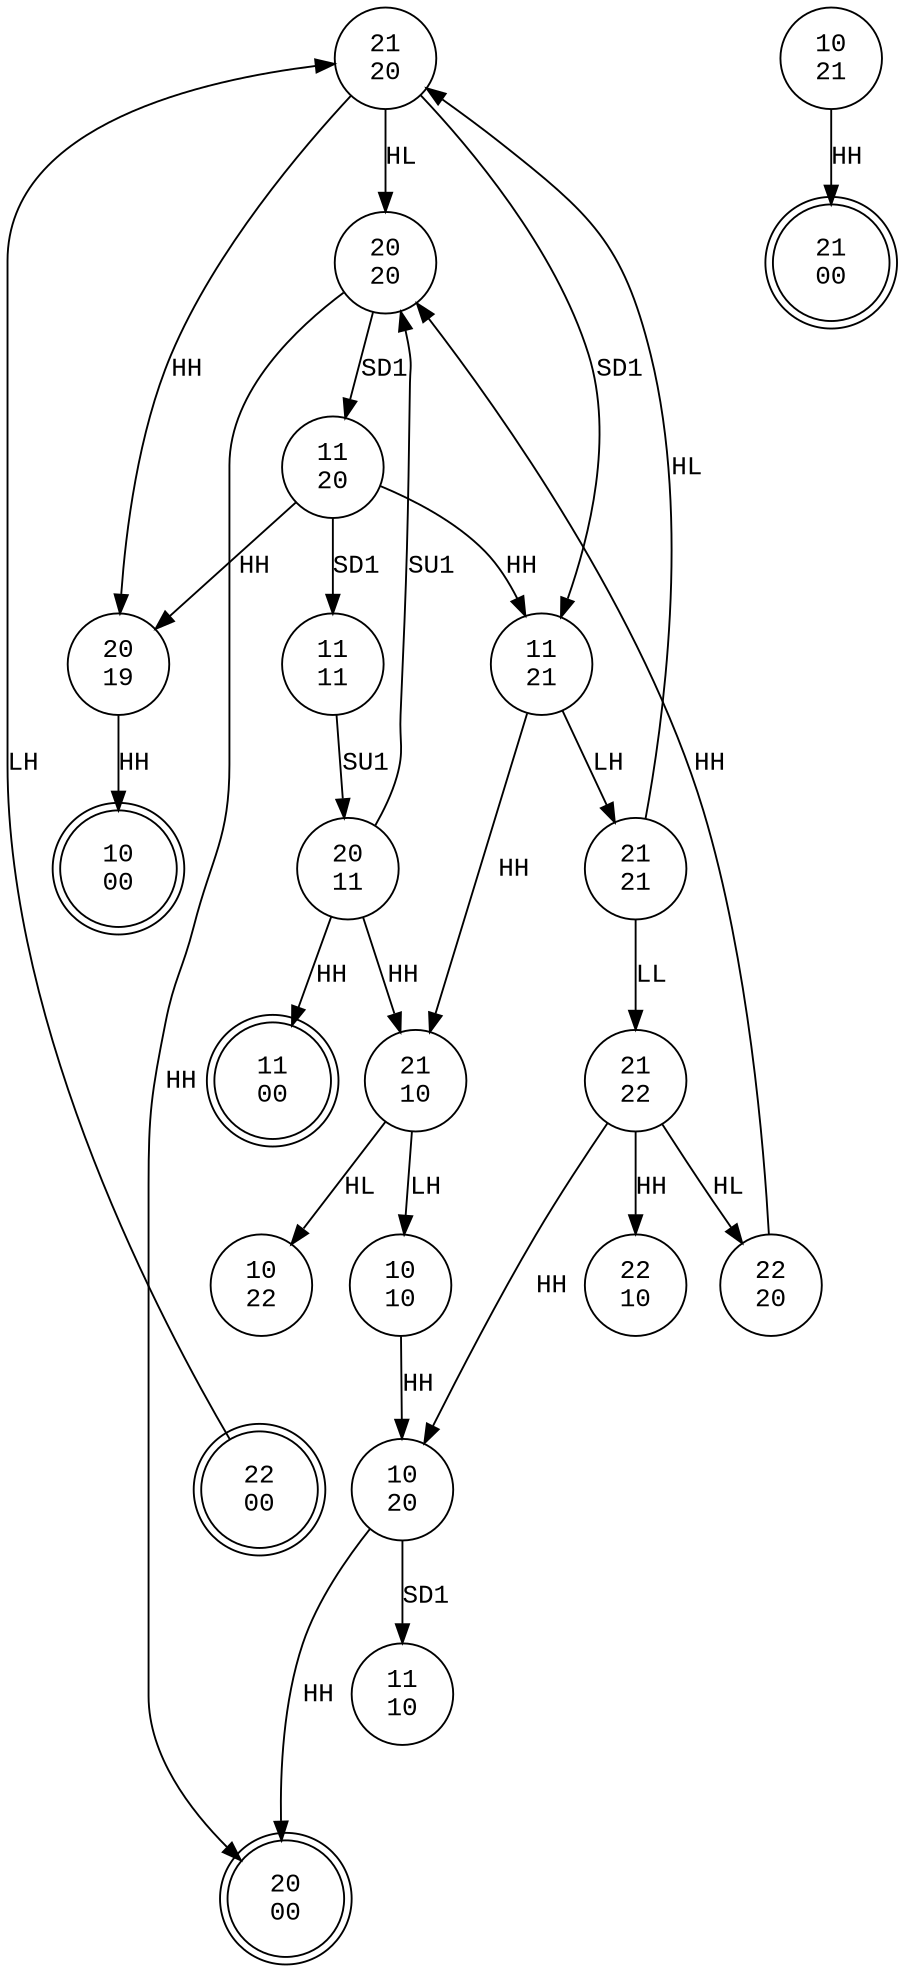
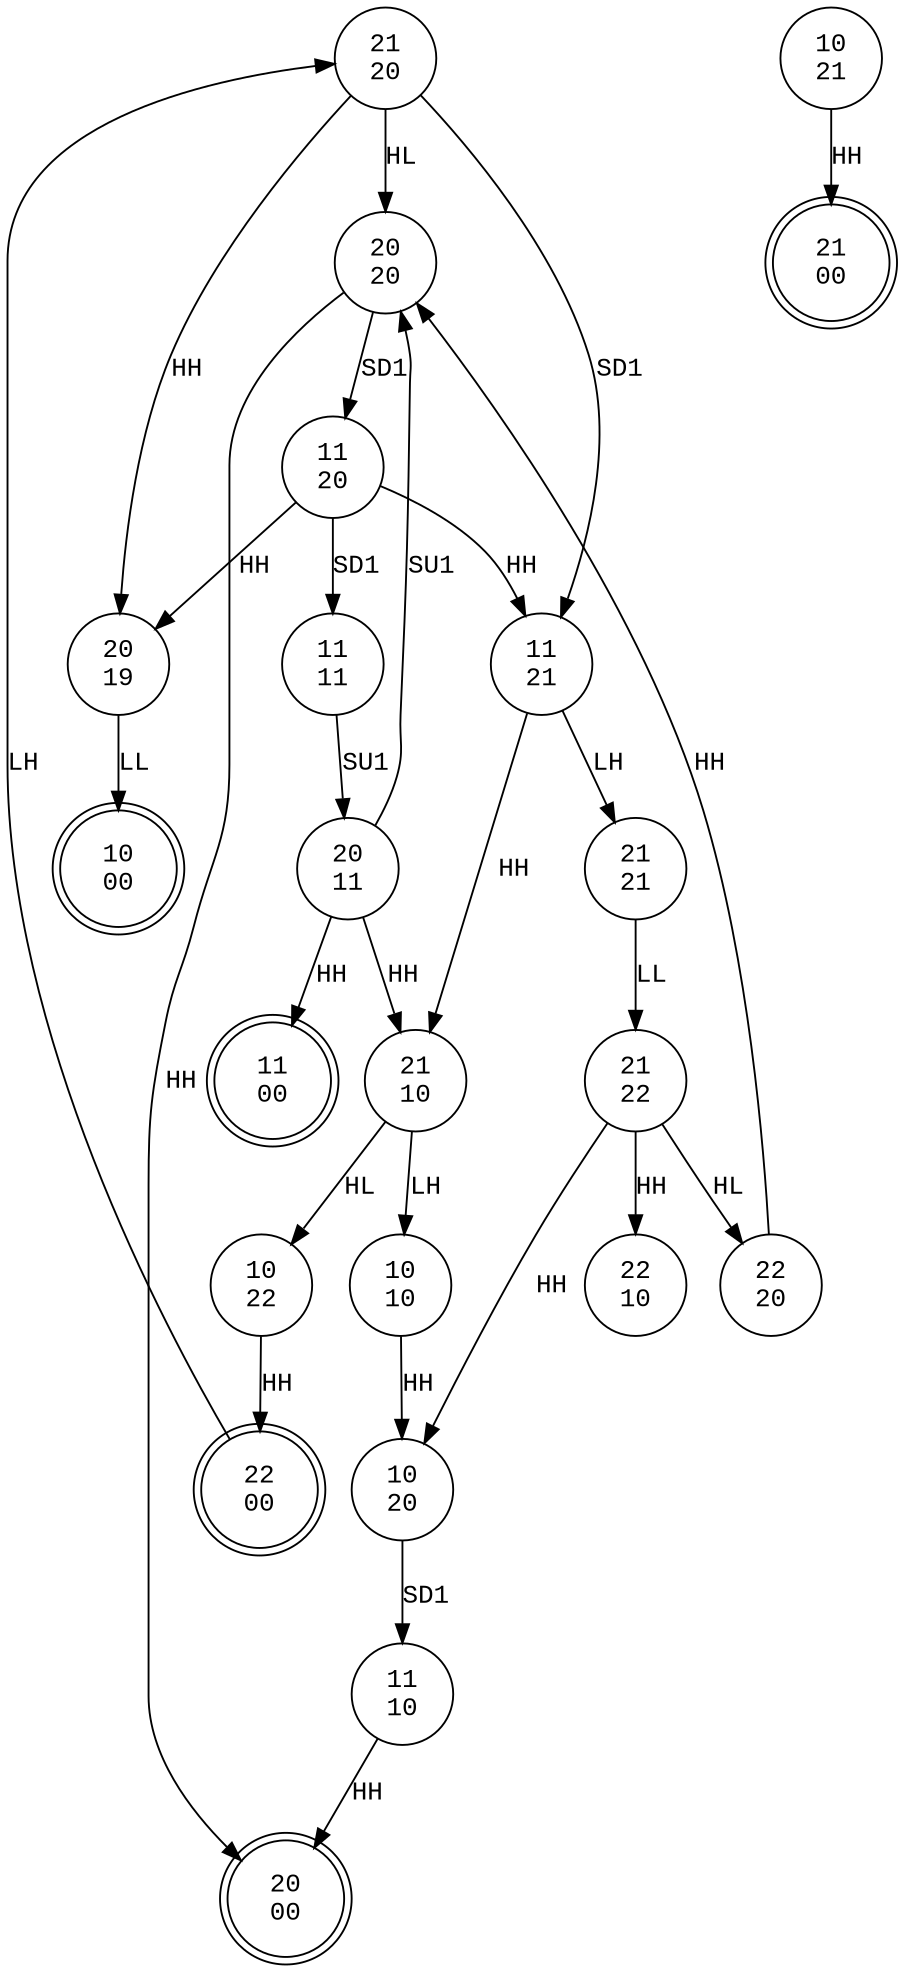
edge "21 21" -> "21 20": removed, label "HL"
edge "20 19" -> "10 00": label "HH" -> "LL"
edge "10 22" -> "22 00": added, label "HH"
edge "10 20" -> "20 00": now "11 10" -> "20 00"
